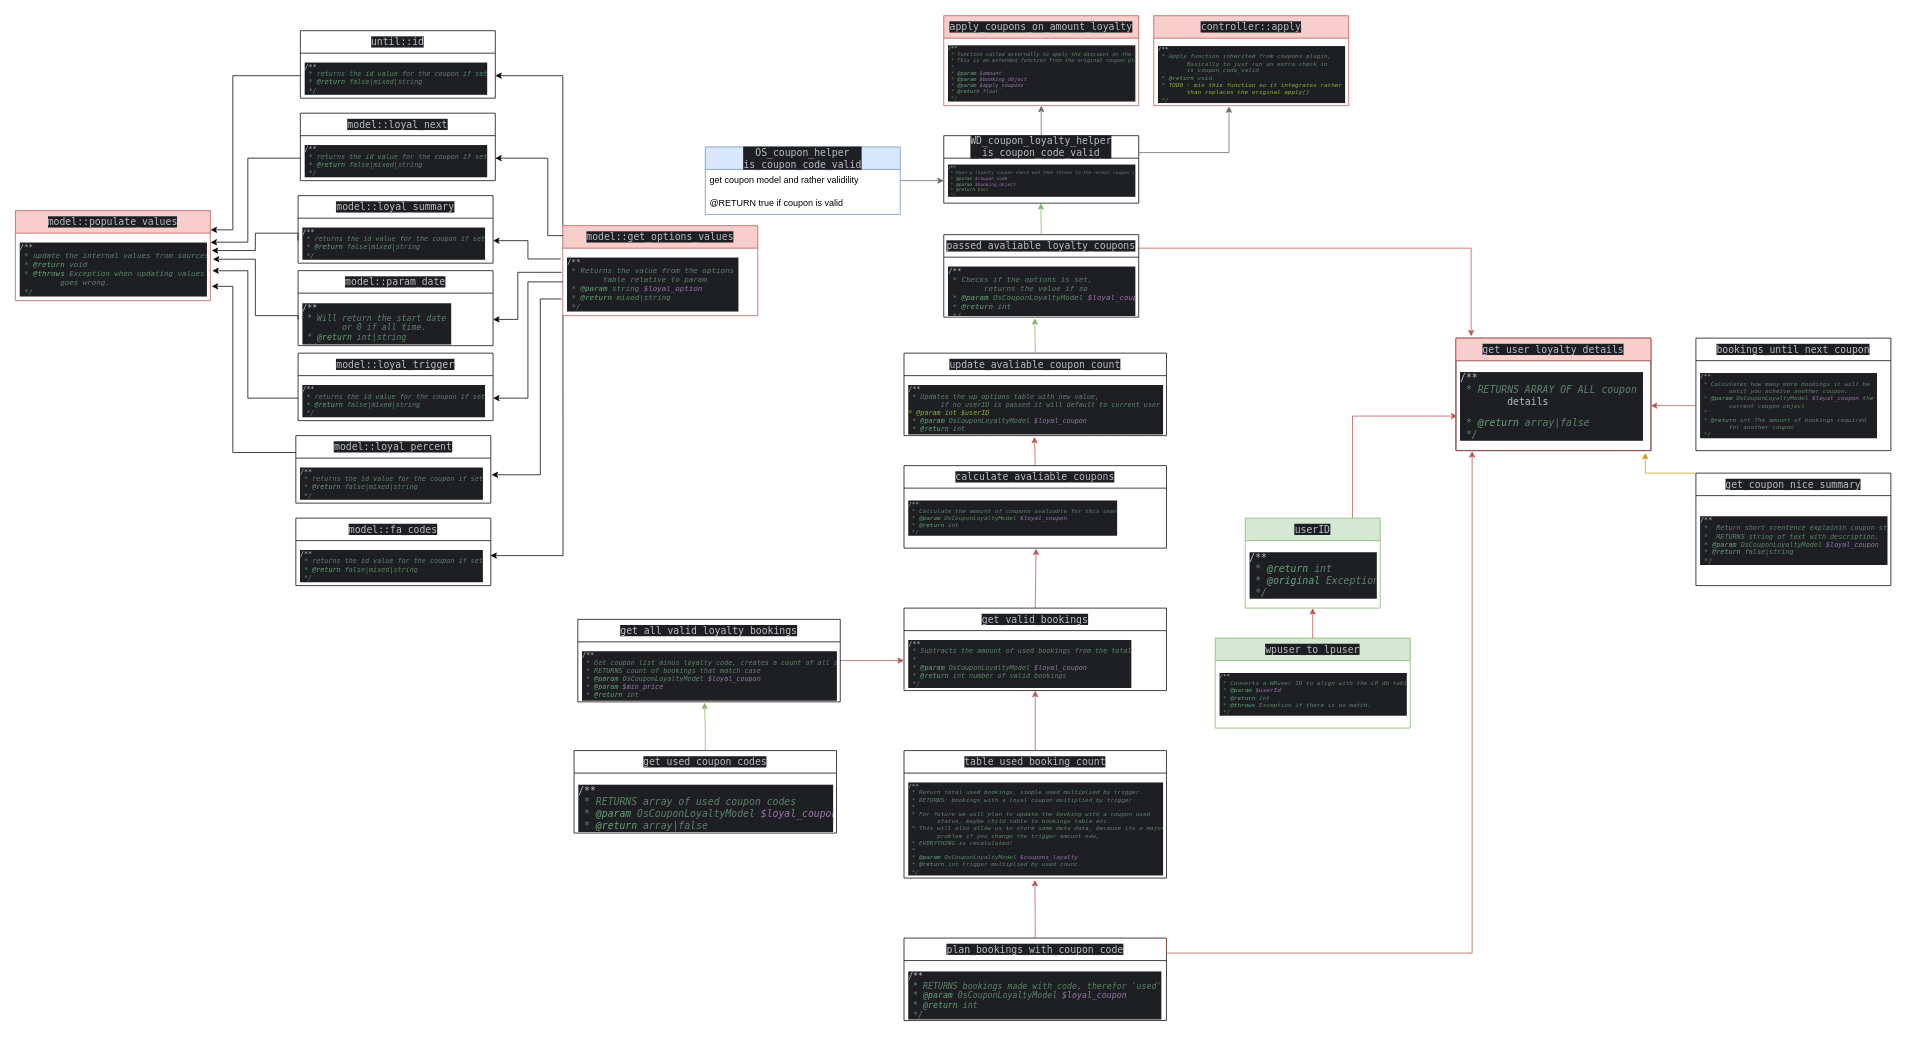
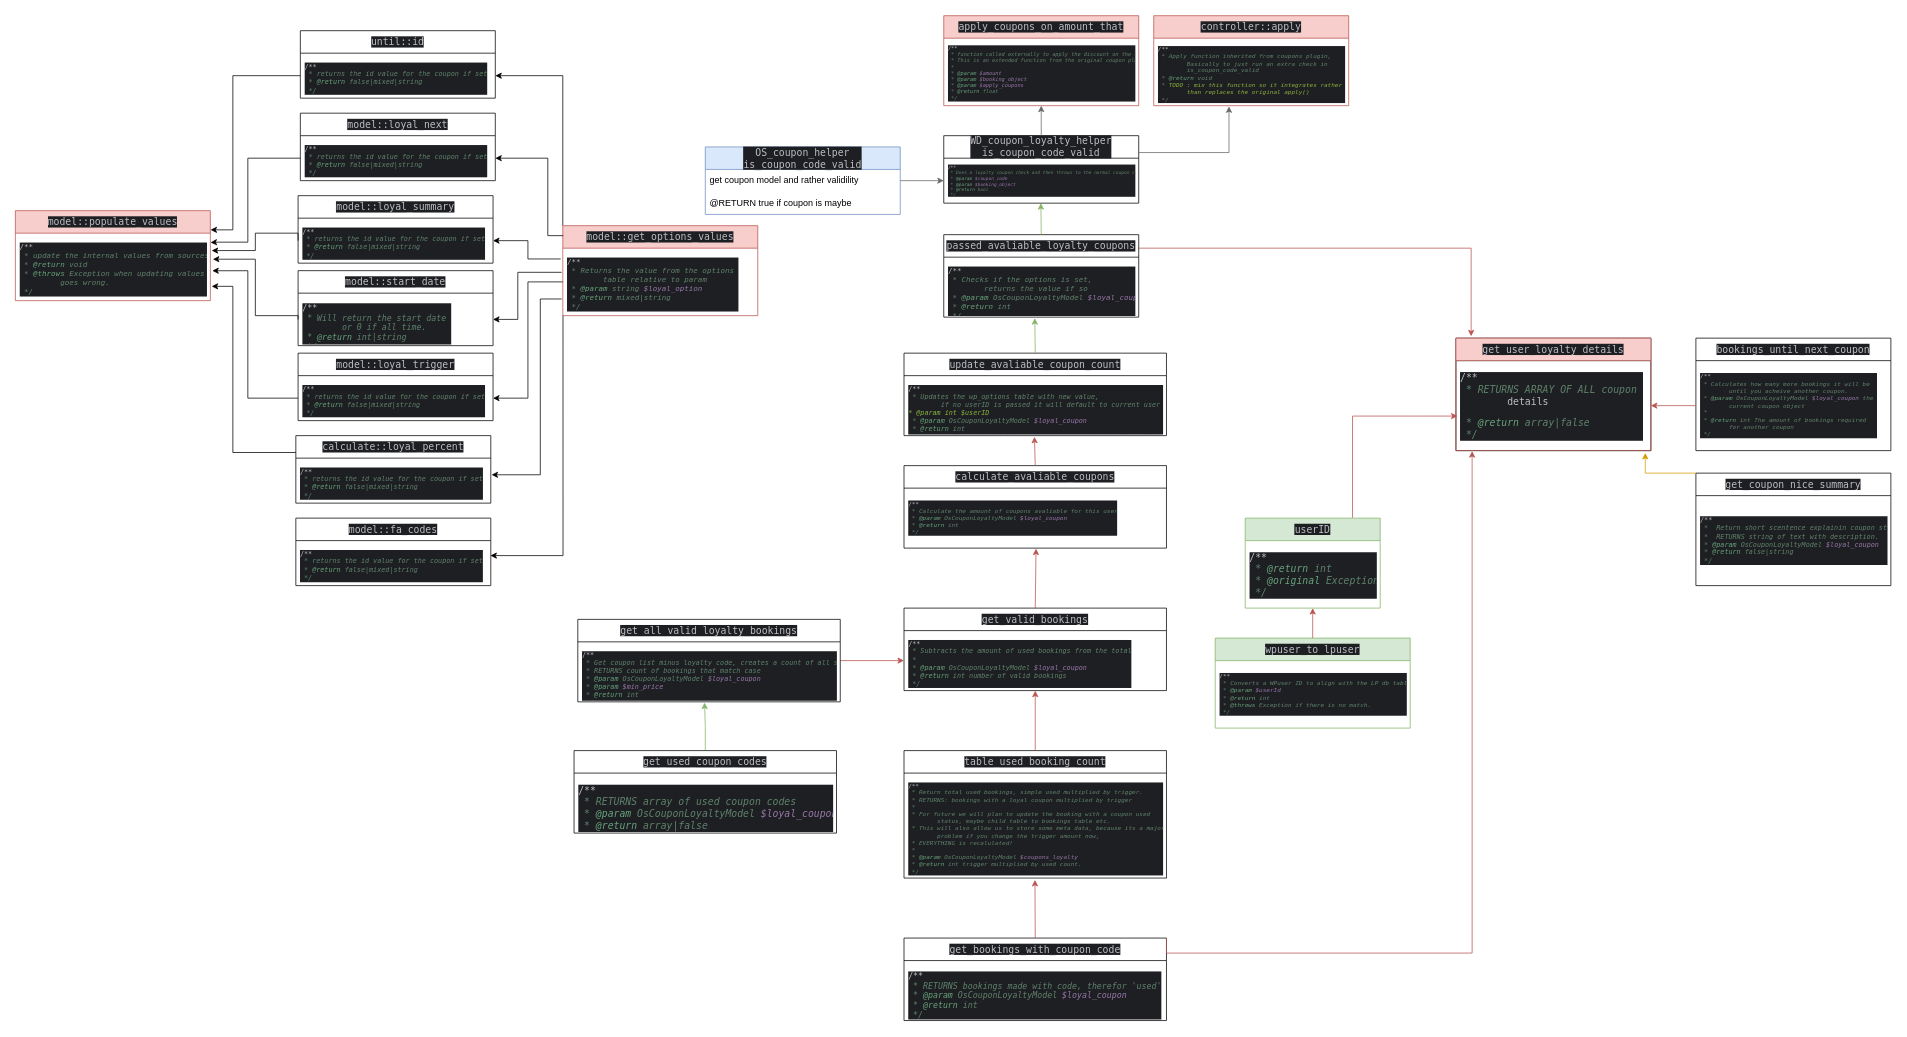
node "apply_coupons_on_amount_loyalty": label "apply_coupons_on_amount_loyalty" -> "apply_coupons_on_amount_that"
node "@RETURN true if coupon is valid": label "@RETURN true if coupon is valid" -> "@RETURN true if coupon is maybe"
node "model::param_date": label "model::param_date" -> "model::start_date"
node "model::loyal_percent": label "model::loyal_percent" -> "calculate::loyal_percent"
node "plan_bookings_with_coupon_code": label "plan_bookings_with_coupon_code" -> "get_bookings_with_coupon_code"
